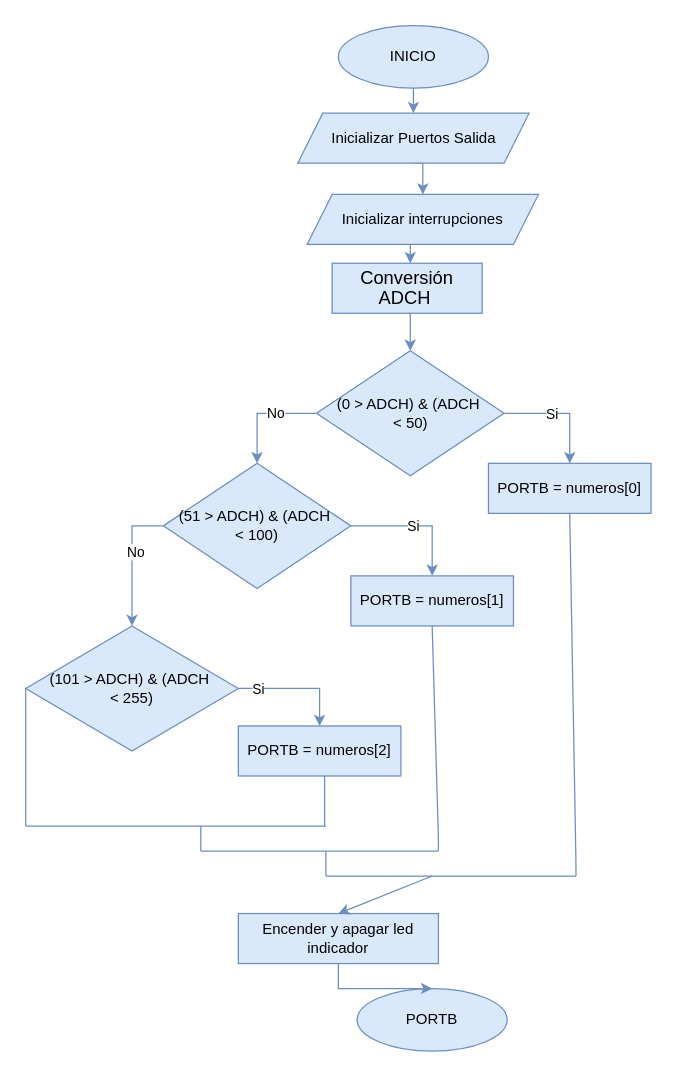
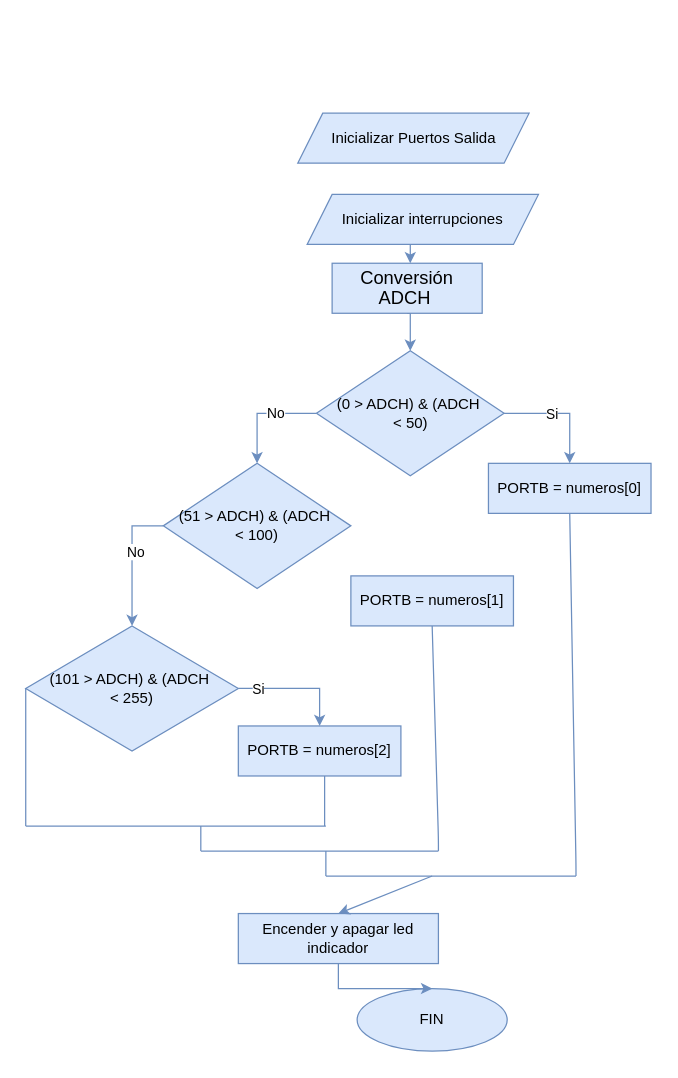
node "INICIO": removed
edge "INICIO" -> "Inicializar Puertos Salida": removed
edge "Inicializar Puertos Salida" -> "Inicializar interrupciones": removed
edge "(51 > ADCH) & (ADCH < 100)" -> "PORTB = numeros[1]": removed, label "Si"
node "PORTB": label "PORTB" -> "FIN"
